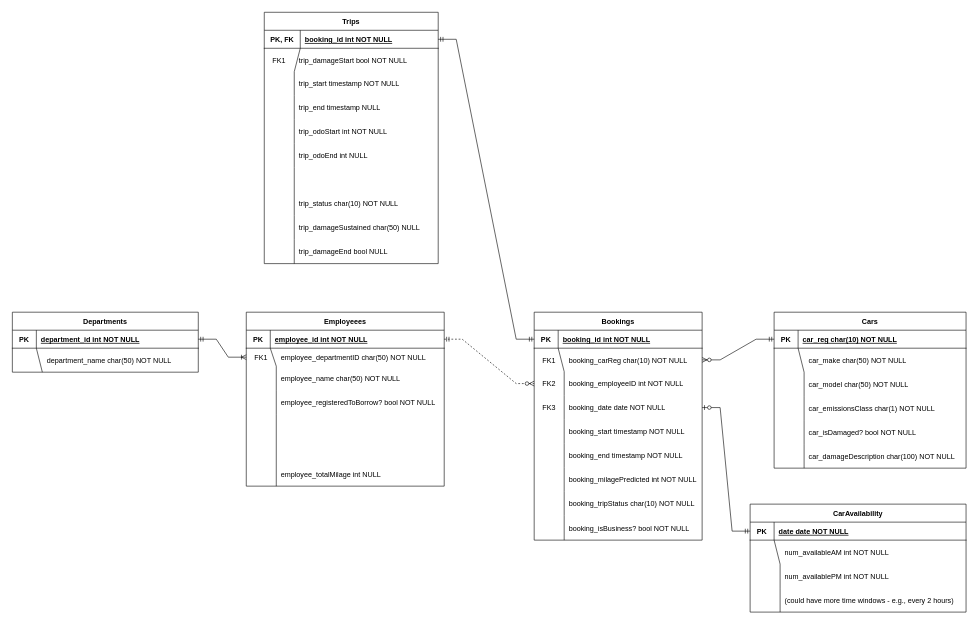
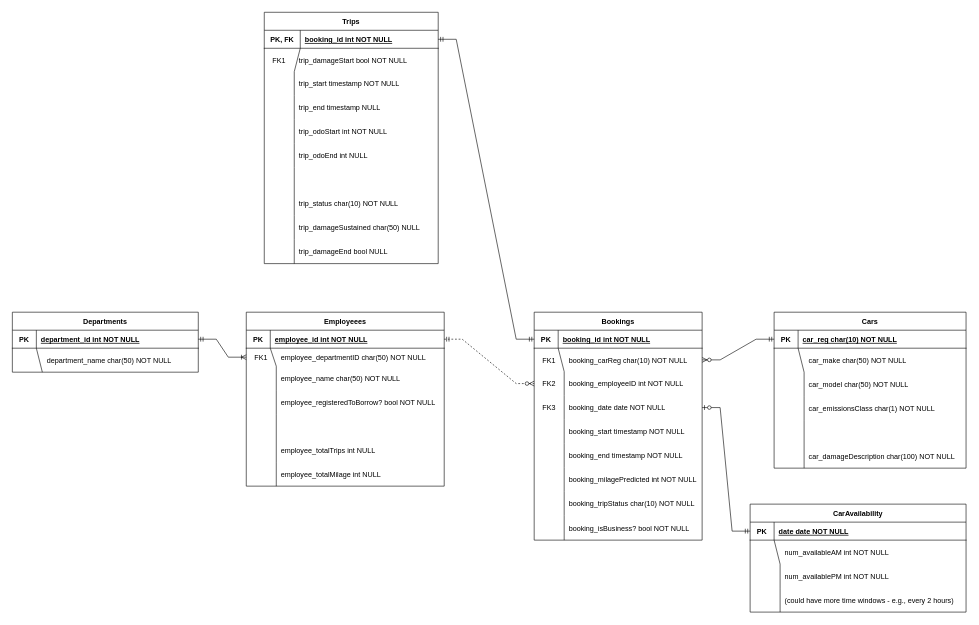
node "car_isDamaged? bool NOT NULL": removed
node "employee_totalTrips int NULL": added
